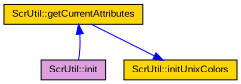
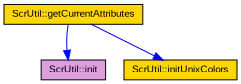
edge "ScrUtil::init" -> "ScrUtil::getCurrentAttributes": reversed
